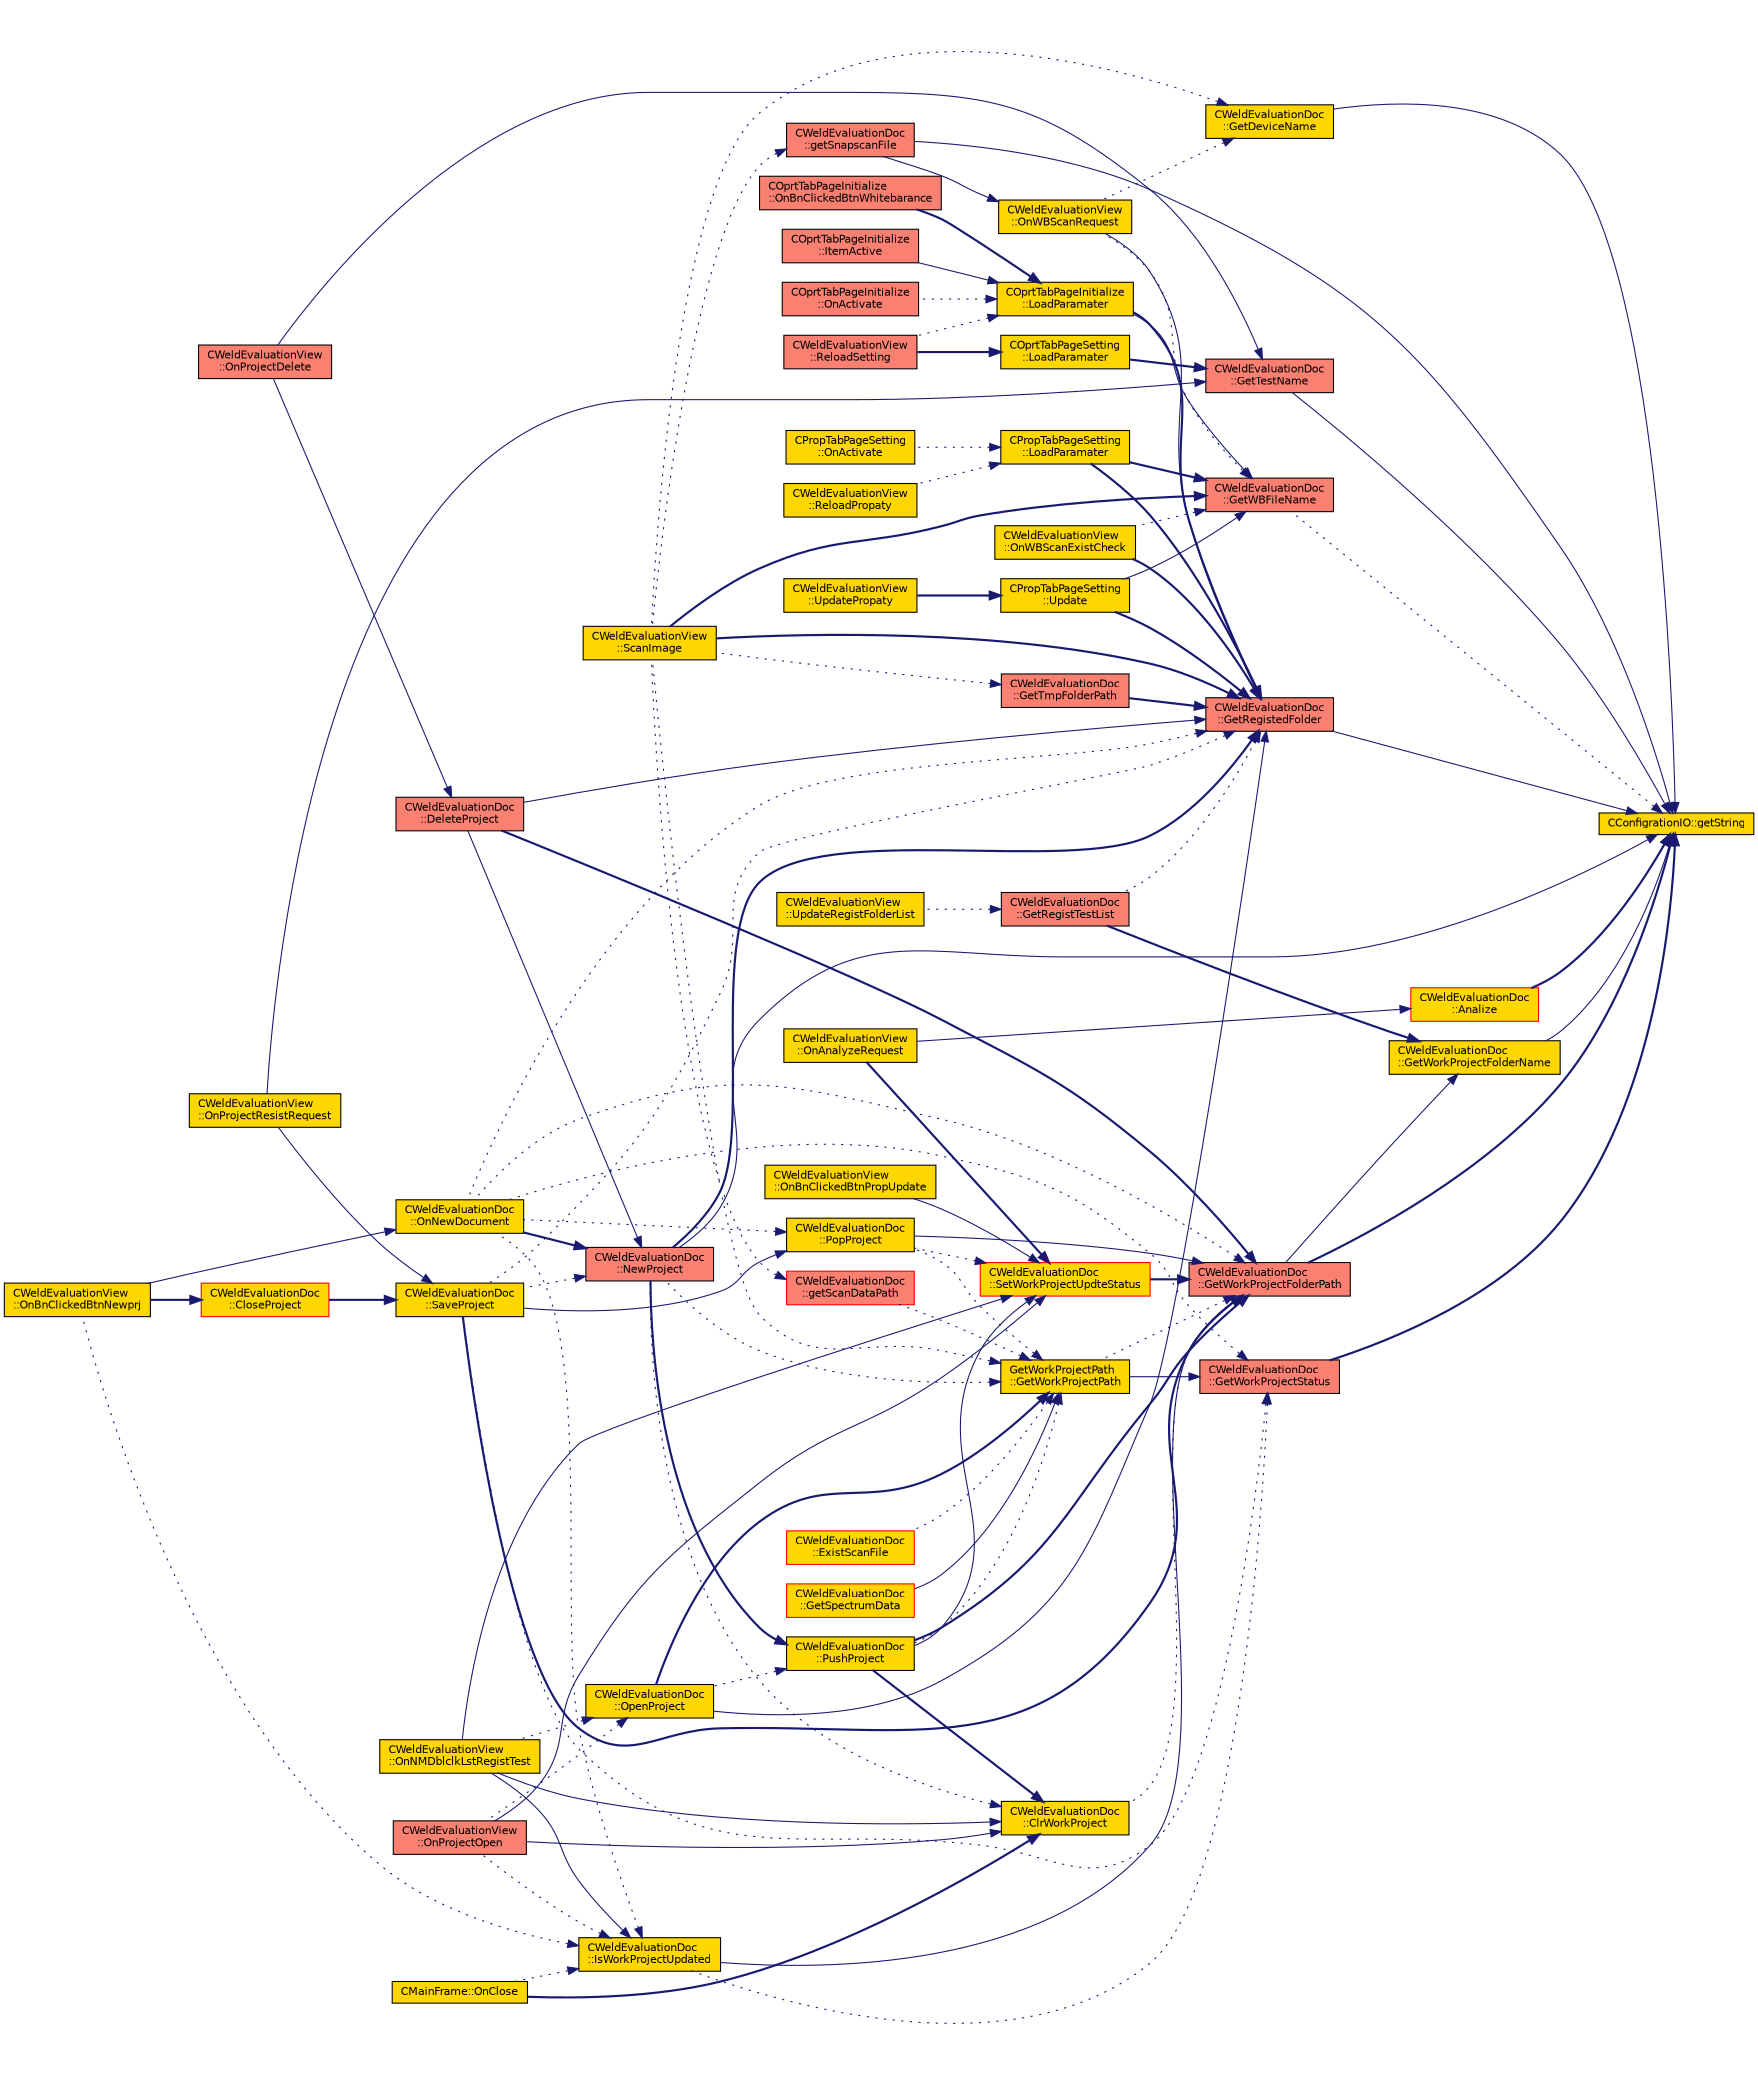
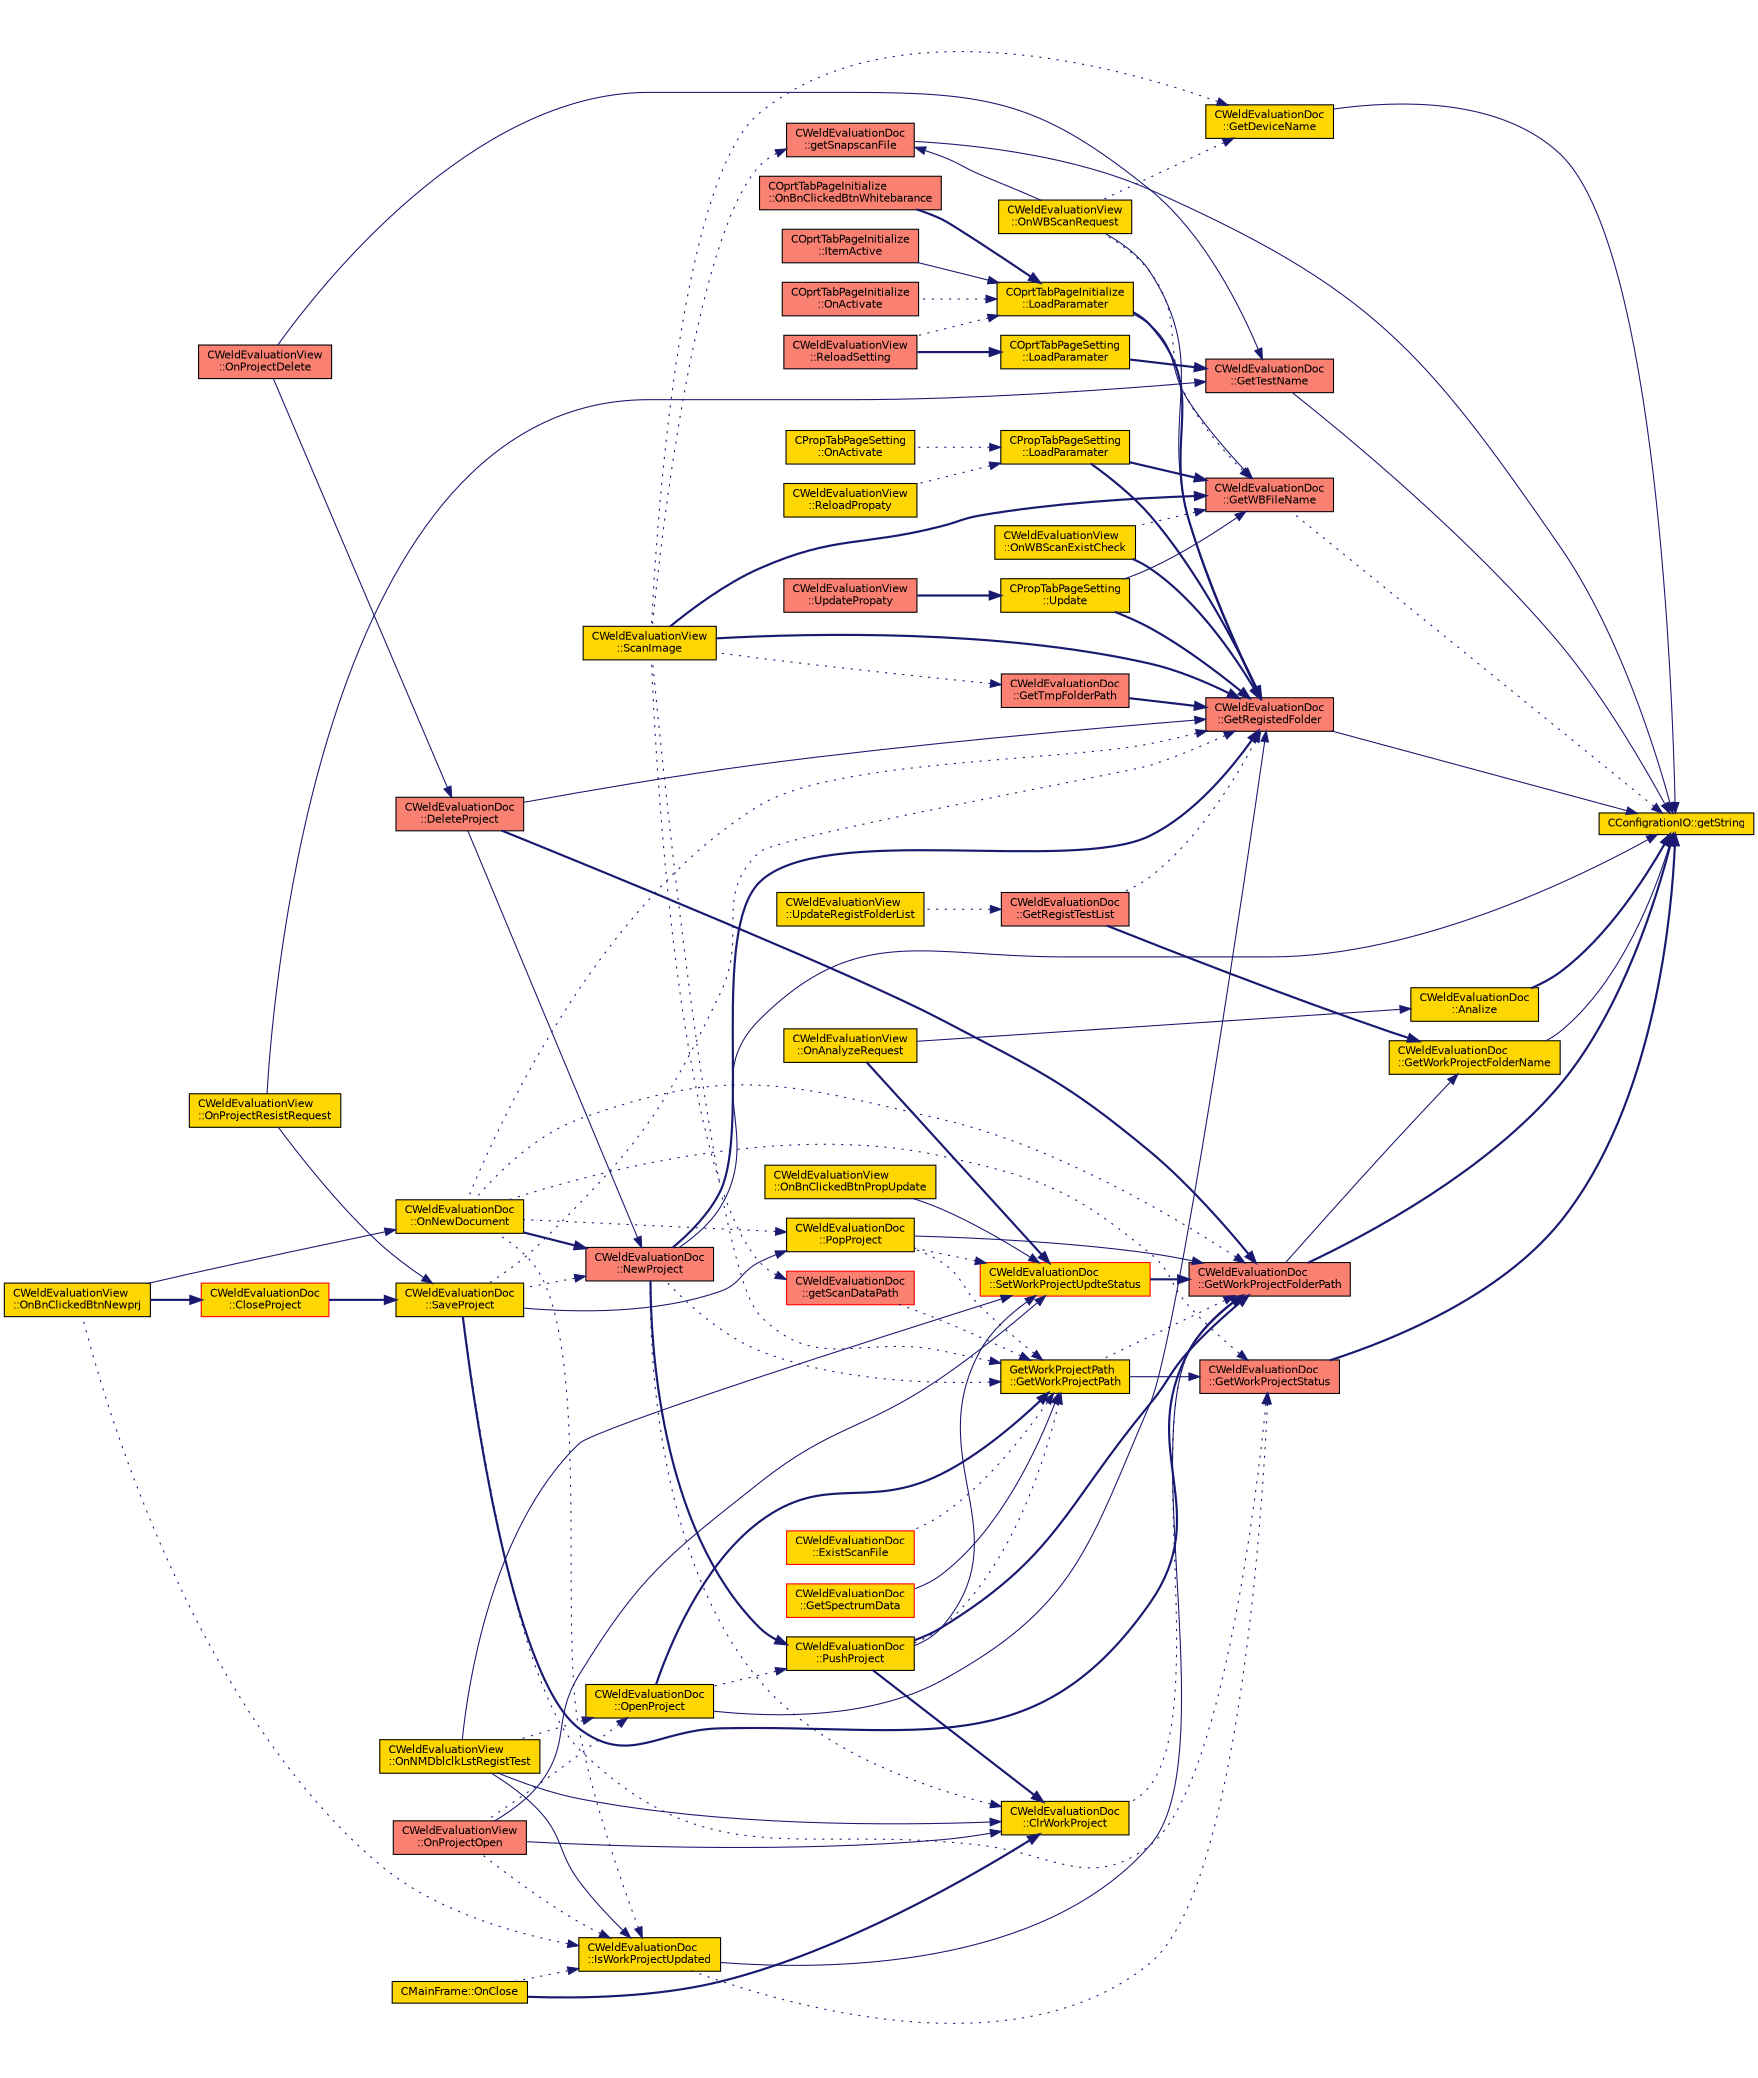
edge "CWeldEvaluationDoc ::getSnapscanFile" -> "CWeldEvaluationView ::OnWBScanRequest": reversed
node "CWeldEvaluationView ::UpdatePropaty": fillcolor gold -> salmon
node "CWeldEvaluationDoc ::Analize": color red -> black
